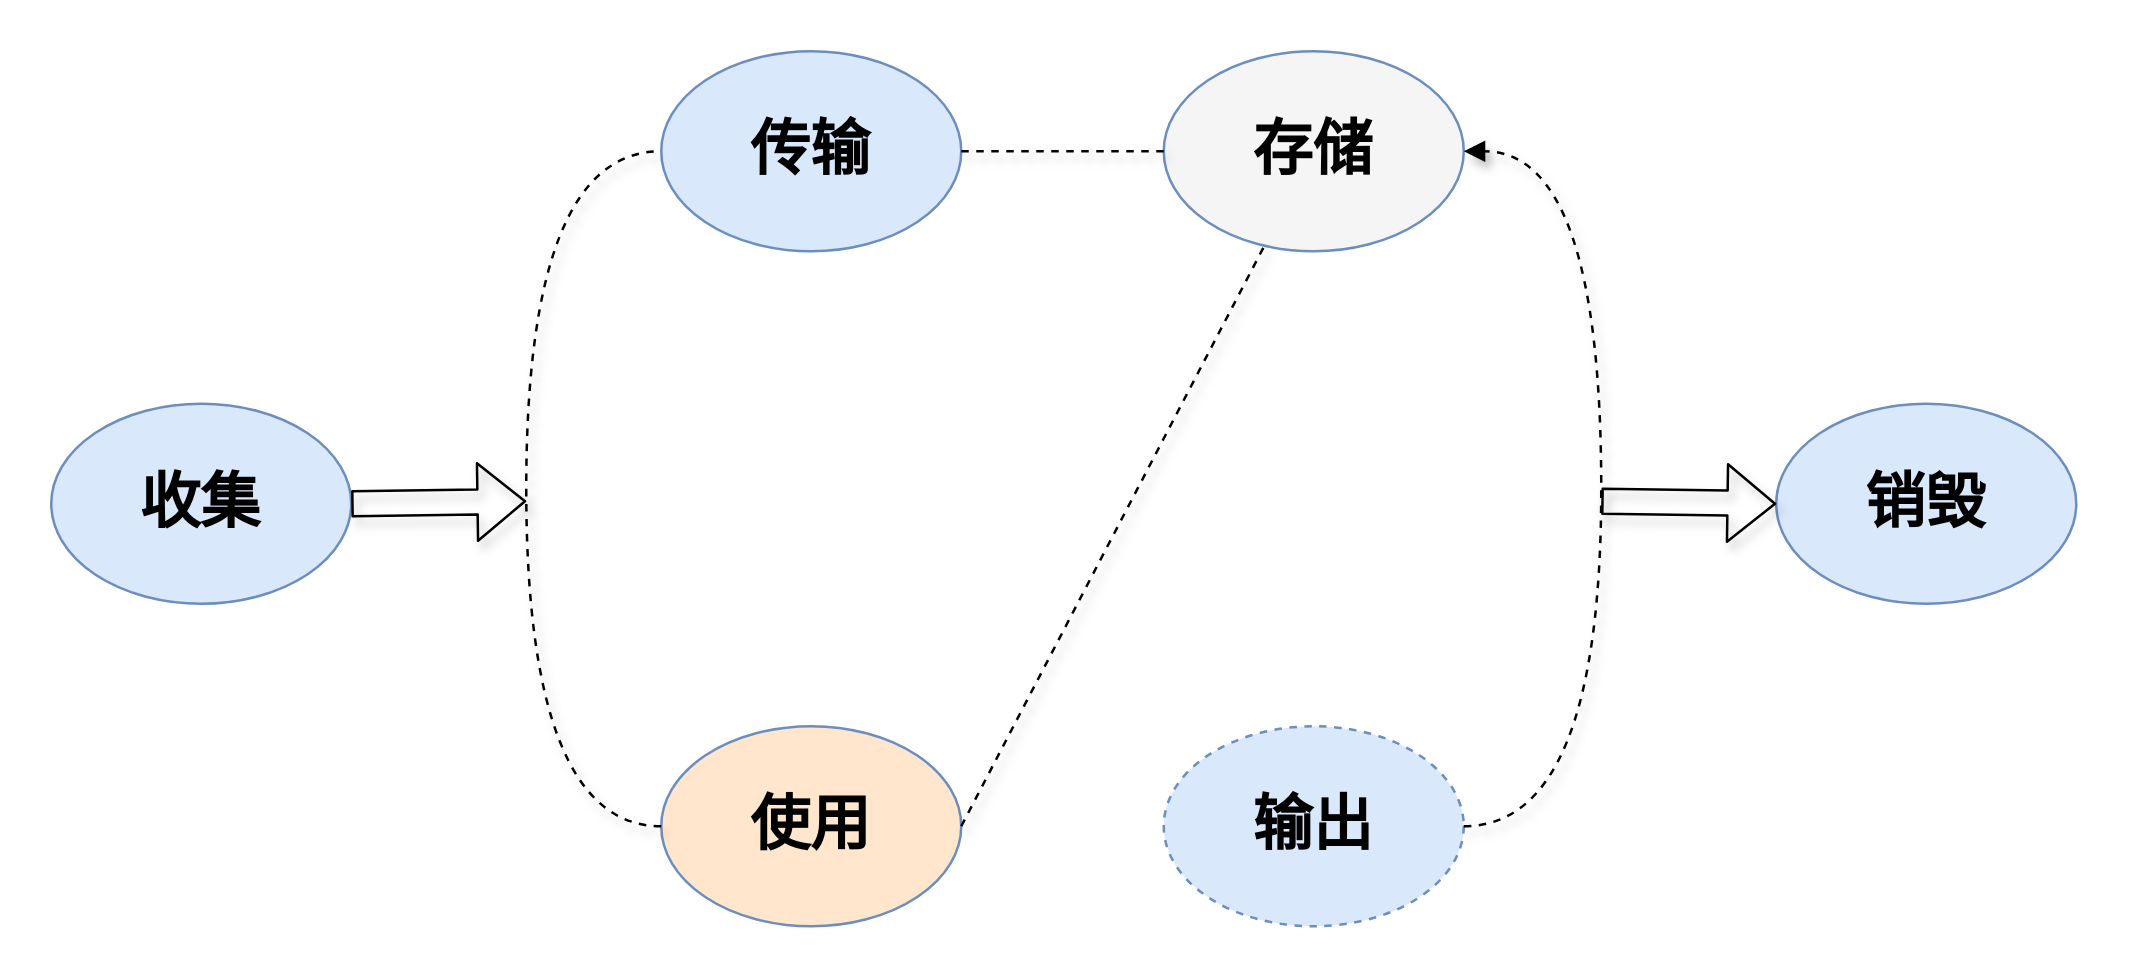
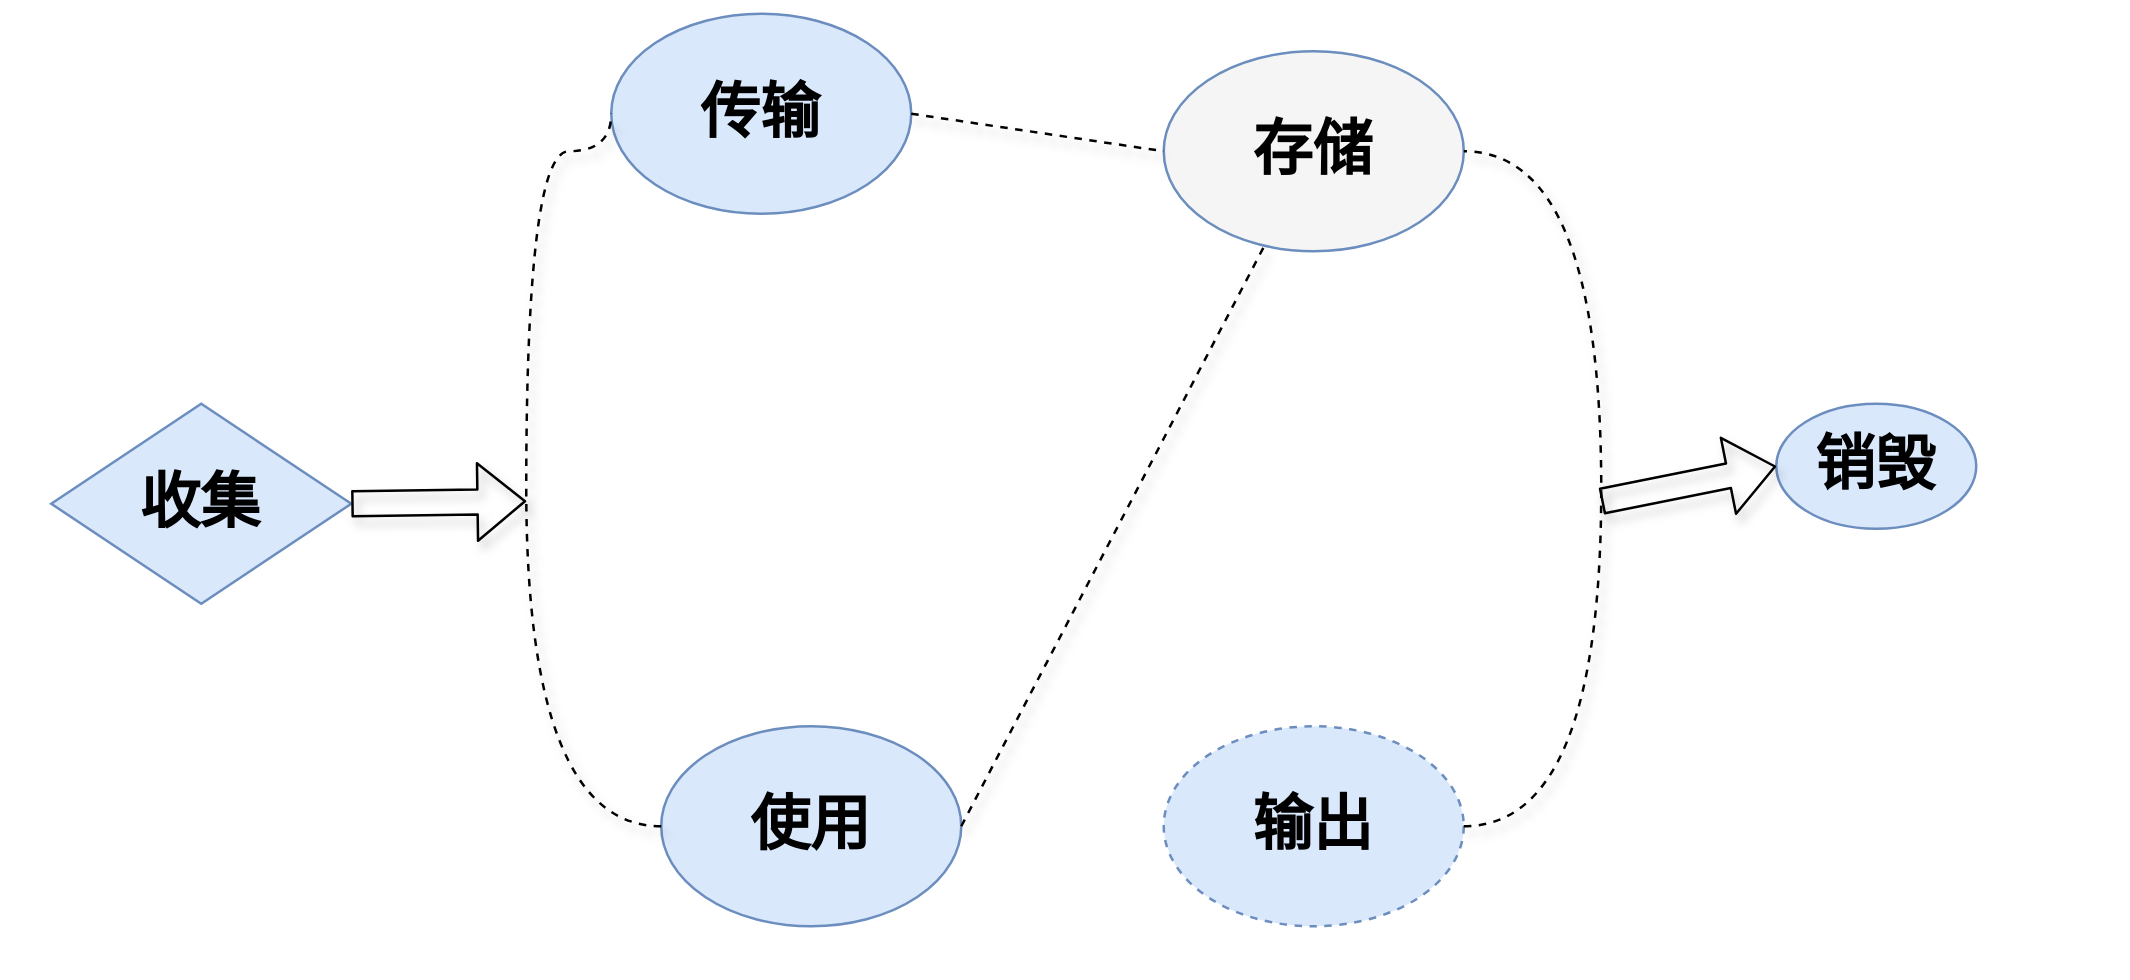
node "传输": moved (811, 151) -> (761, 114)
edge "输出" -> "存储": arrowhead block -> none
node "收集": shape ellipse -> diamond
node "销毁": size 300x200 -> 200x125
node "使用": fillcolor #ffe6cc -> #dae8fc
